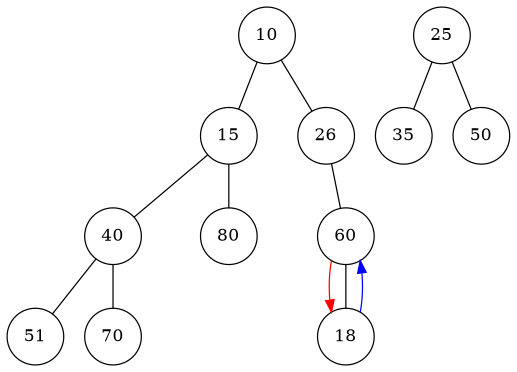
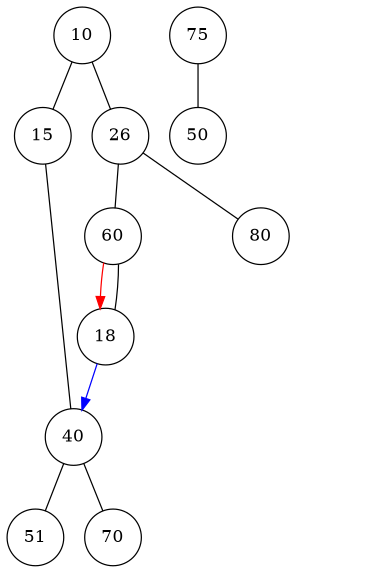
node "25": label "25" -> "75"
node "35": removed
edge "15" -- "80": now "26" -- "80"
edge "18" -> "60": now "18" -> "40"
